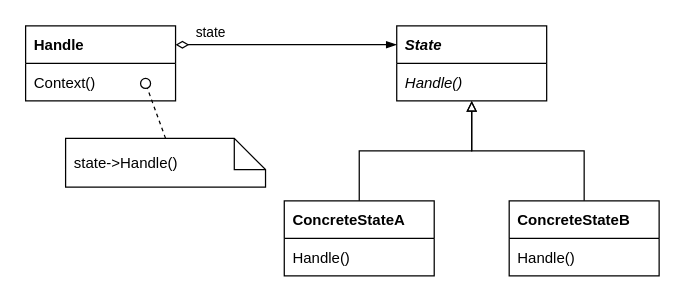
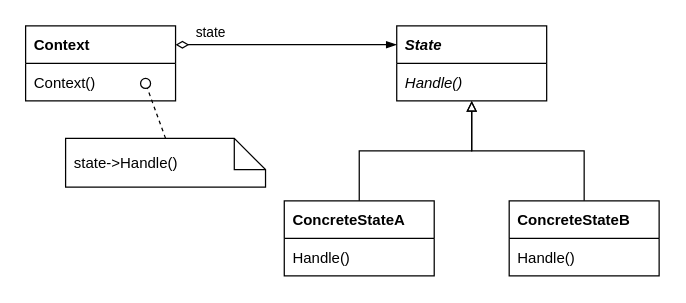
node "Handle": label "Handle" -> "Context"
